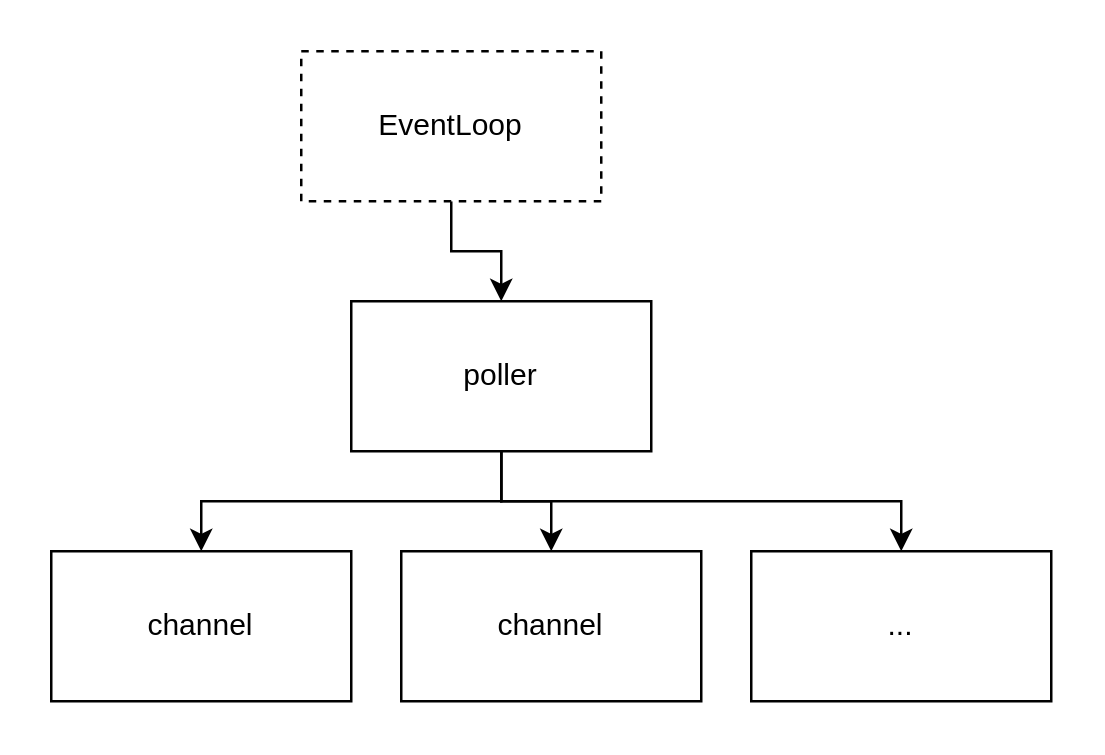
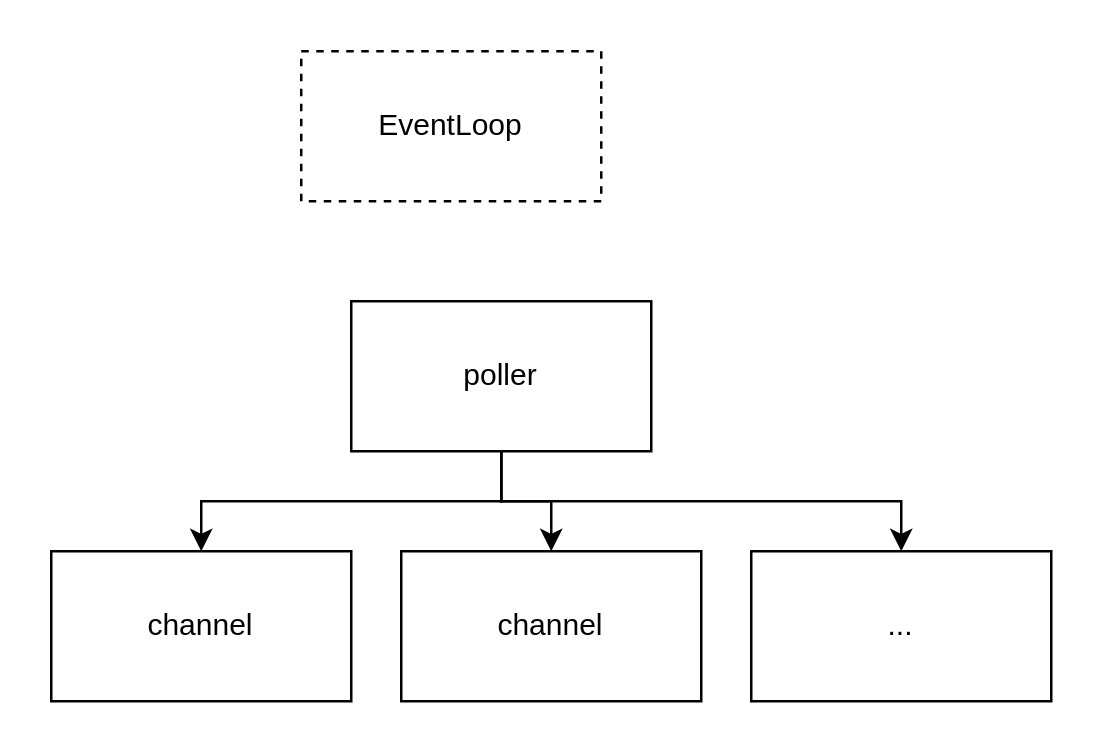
edge "EventLoop" -> "poller": removed
